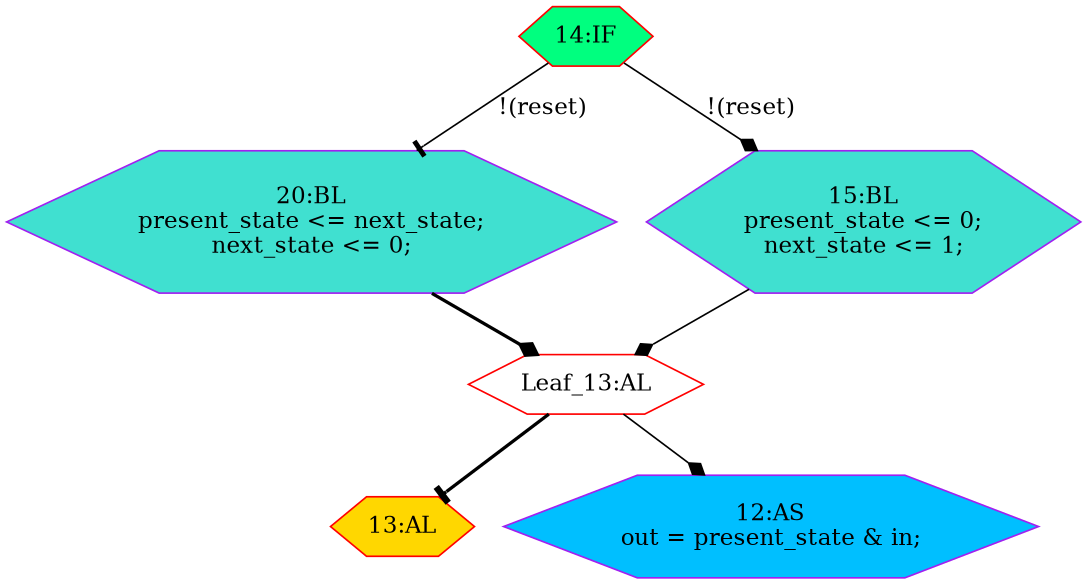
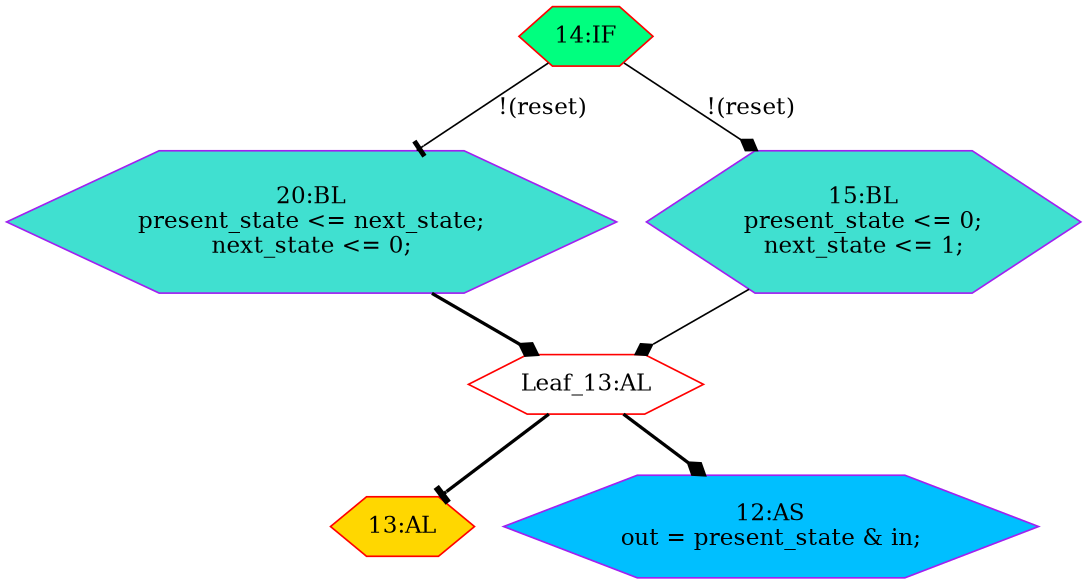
edge "Leaf_13:AL" -> "12:AS out = present_state & in;": style solid -> bold
